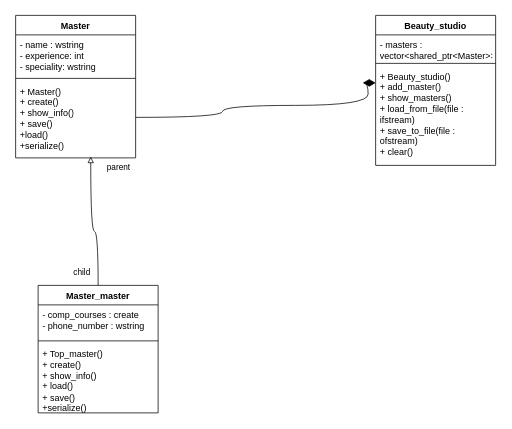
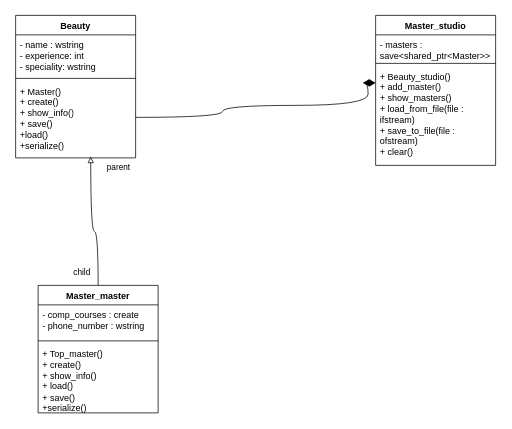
node "Master": label "Master" -> "Beauty"
node "Beauty_studio": label "Beauty_studio" -> "Master_studio"
node "- masters : vector<shared_ptr<Master>>": label "- masters : vector<shared_ptr<Master>>" -> "- masters : save<shared_ptr<Master>>"
